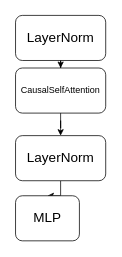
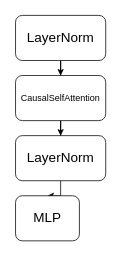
node "CausalSelfAttention": moved (60, 90) -> (60, 98)
